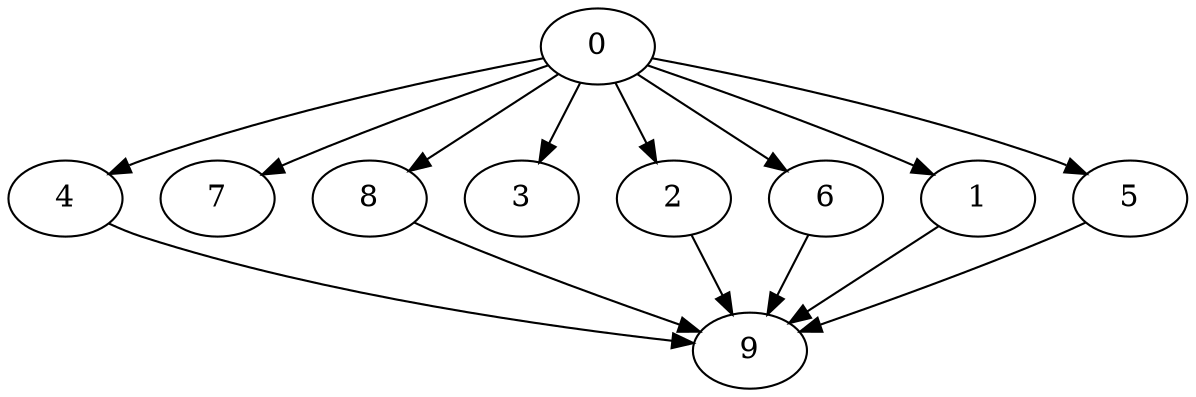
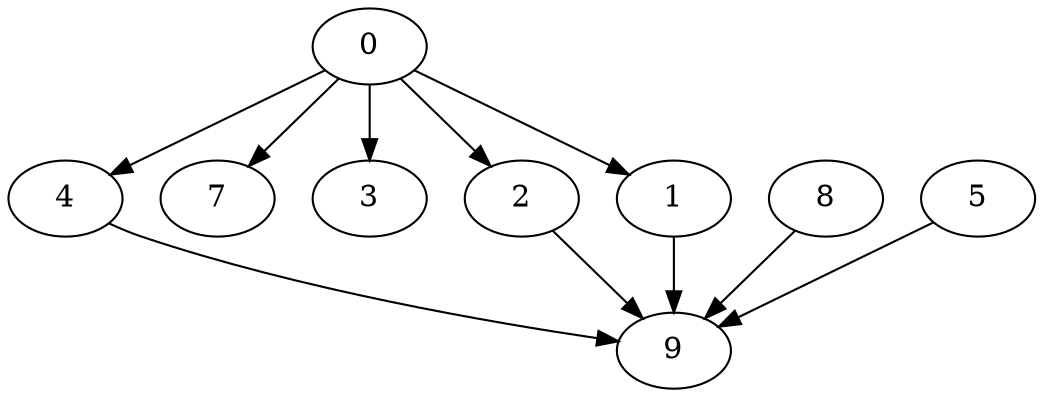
edge "0" -> "5": removed
edge "0" -> "8": removed
node "6": removed
